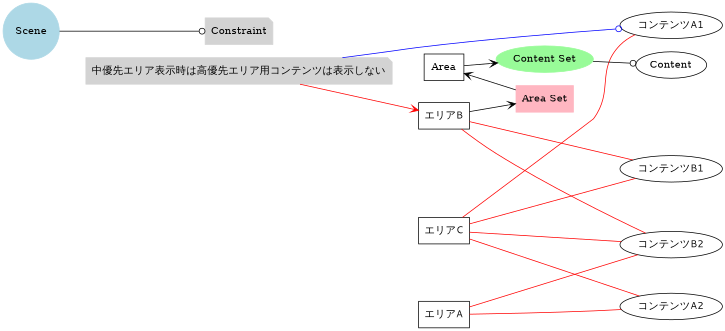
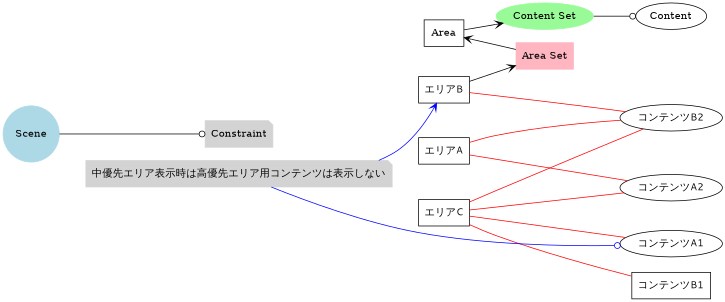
edge "中優先エリア表示時は高優先エリア用コンテンツは表示しない" -> "エリアB": color red -> blue
edge "エリアB" -- "コンテンツB1": removed
node "コンテンツB1": shape ellipse -> box
